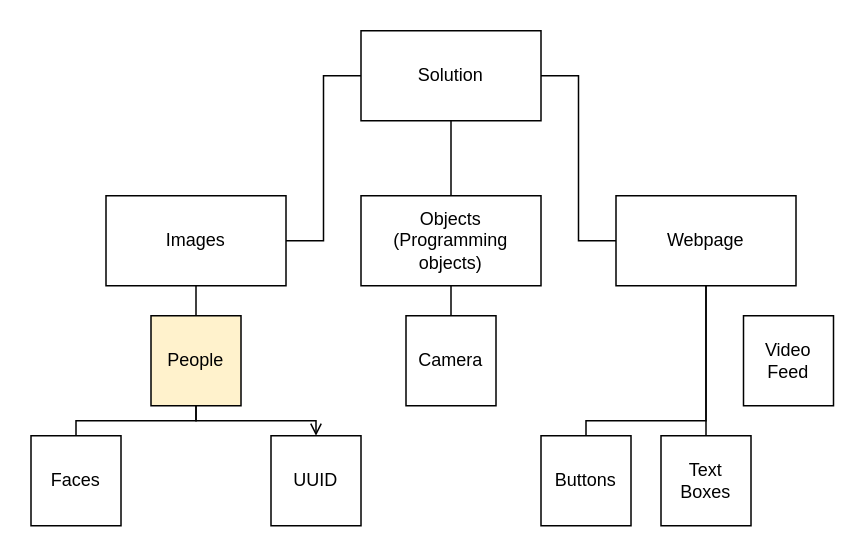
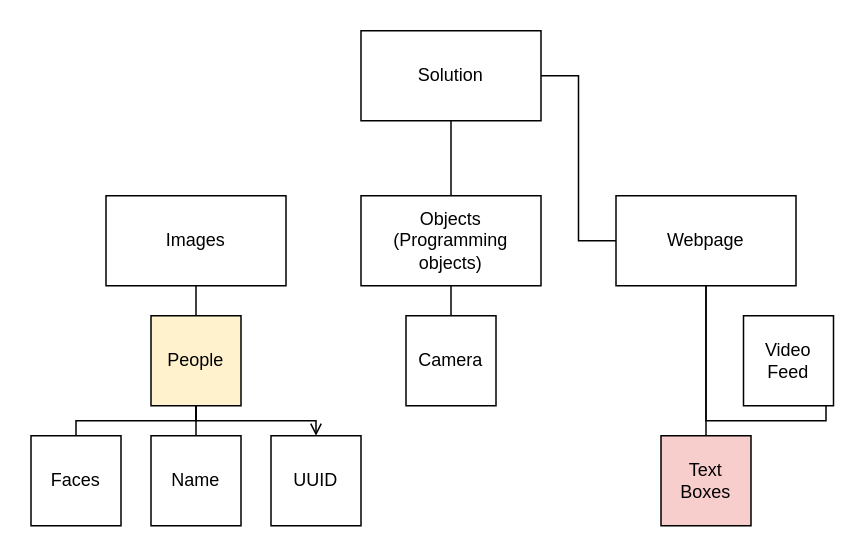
edge "Solution" -- "Images": removed
edge "Webpage" -- "Buttons": removed
edge "Webpage" -- "Video Feed": added
edge "People" -- "Name": added
node "Name": added
node "Buttons": removed
node "Text Boxes": fillcolor #ffffff -> #f8cecc
